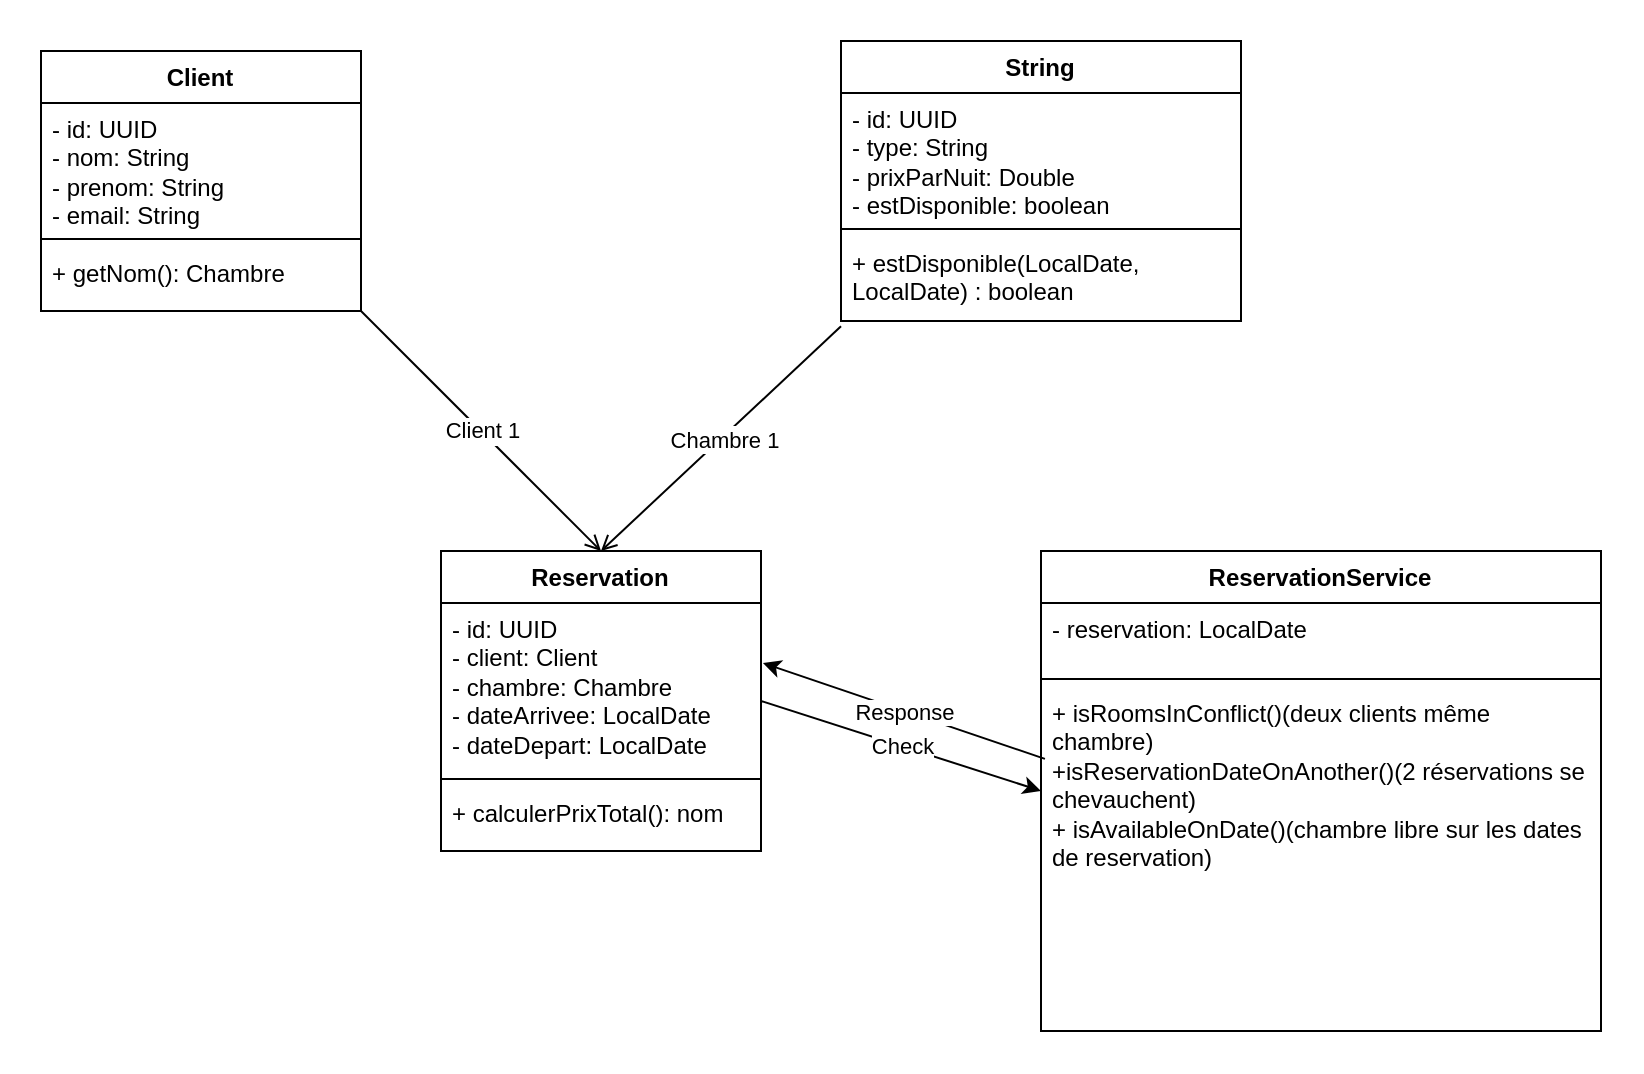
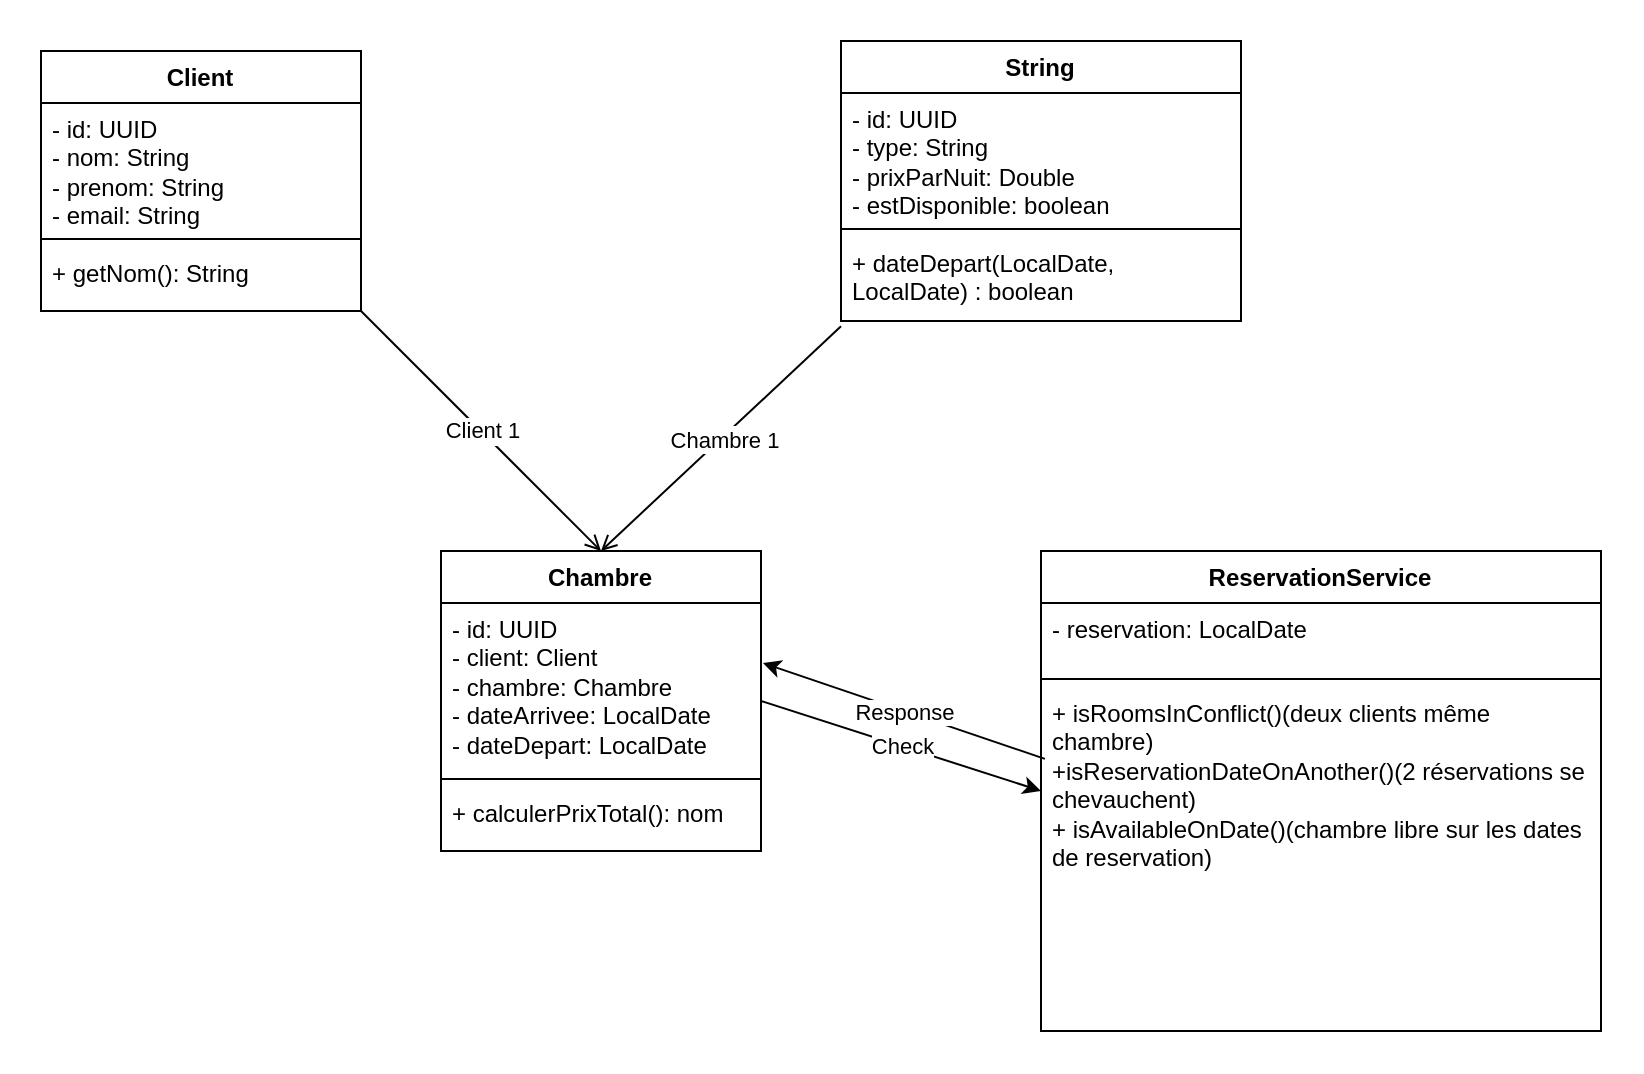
node "+ getNom(): Chambre": label "+ getNom(): Chambre" -> "+ getNom(): String"
node "+ estDisponible(LocalDate, LocalDate) : boolean": label "+ estDisponible(LocalDate, LocalDate) : boolean" -> "+ dateDepart(LocalDate, LocalDate) : boolean"
node "Reservation": label "Reservation" -> "Chambre"
